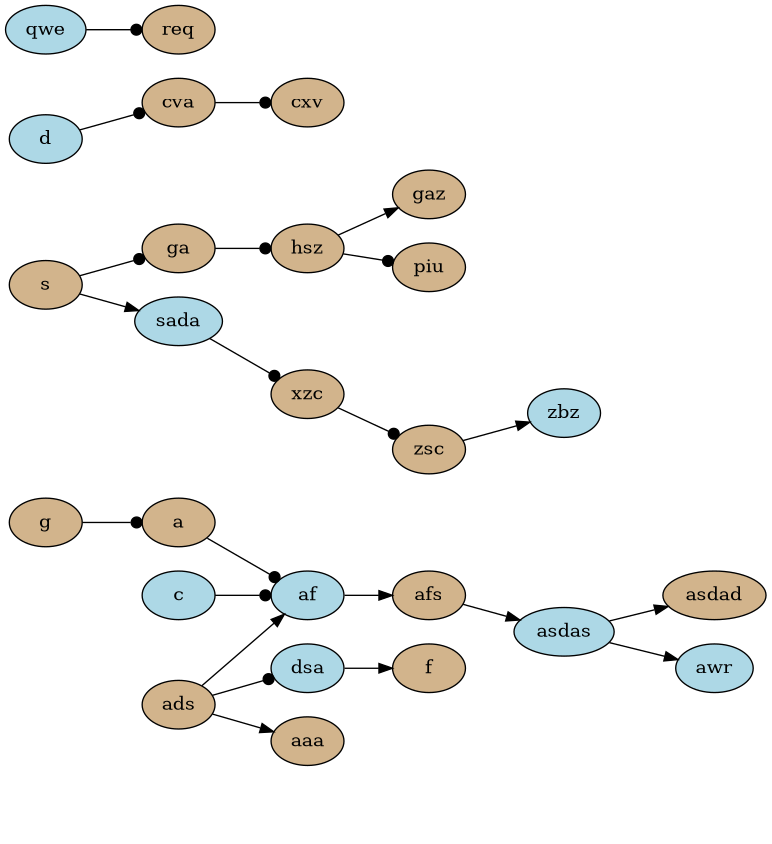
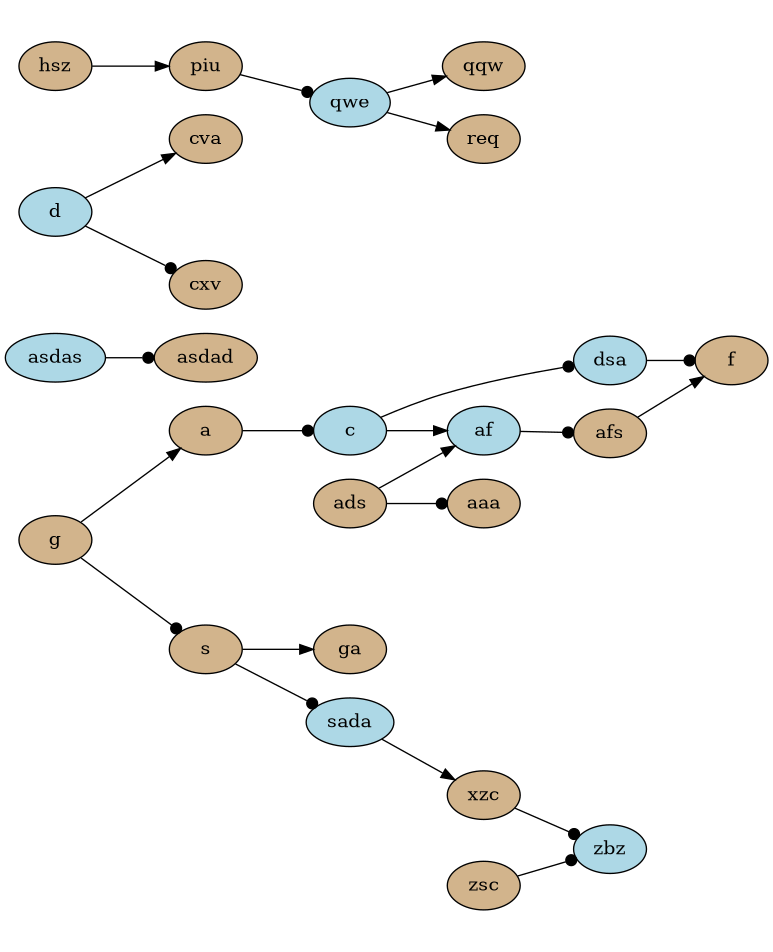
edge "qwe" -> "req": arrowhead dot -> normal
node "qqw": added
edge "piu" -> "qwe": added
edge "cva" -> "cxv": now "d" -> "cxv"
edge "d" -> "cva": arrowhead dot -> normal
node "gaz": removed
edge "ga" -> "hsz": removed
edge "hsz" -> "piu": arrowhead dot -> normal
edge "s" -> "ga": arrowhead dot -> normal
edge "s" -> "sada": arrowhead normal -> dot
edge "sada" -> "xzc": arrowhead dot -> normal
edge "xzc" -> "zsc": now "xzc" -> "zbz"
edge "zsc" -> "zbz": arrowhead normal -> dot
edge "g" -> "a": arrowhead dot -> normal
edge "a" -> "af": now "a" -> "c"
edge "g" -> "s": added
edge "c" -> "af": arrowhead dot -> normal
edge "af" -> "afs": arrowhead normal -> dot
edge "afs" -> "asdas": now "afs" -> "f"
edge "asdas" -> "asdad": arrowhead normal -> dot
edge "dsa" -> "f": arrowhead normal -> dot
node "awr": removed
edge "ads" -> "dsa": now "c" -> "dsa"
edge "ads" -> "aaa": arrowhead normal -> dot
